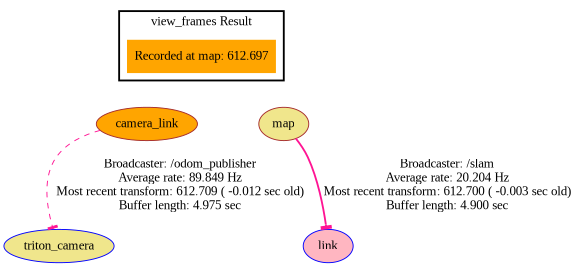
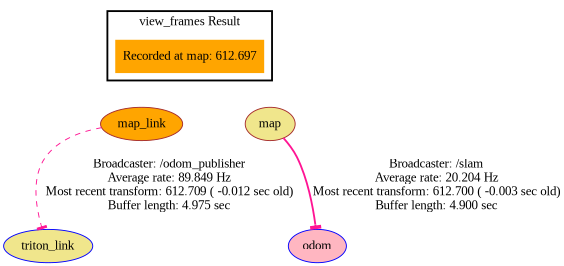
node "camera_link": label "camera_link" -> "map_link"
node "triton_camera": label "triton_camera" -> "triton_link"
node "link": label "link" -> "odom"
